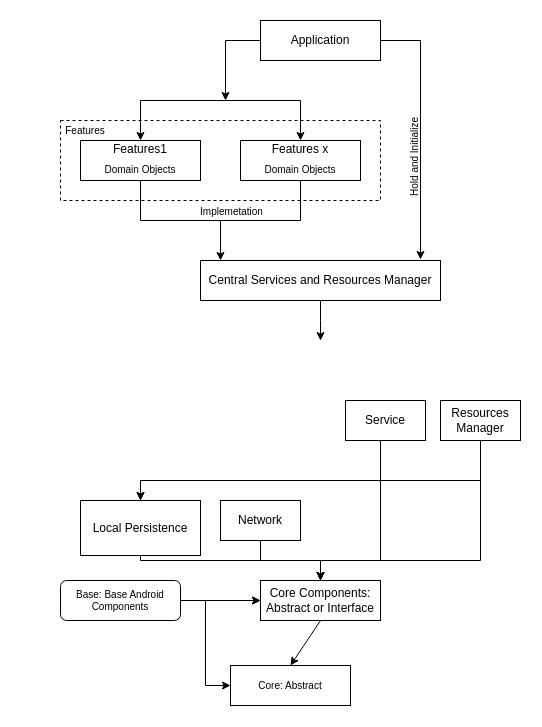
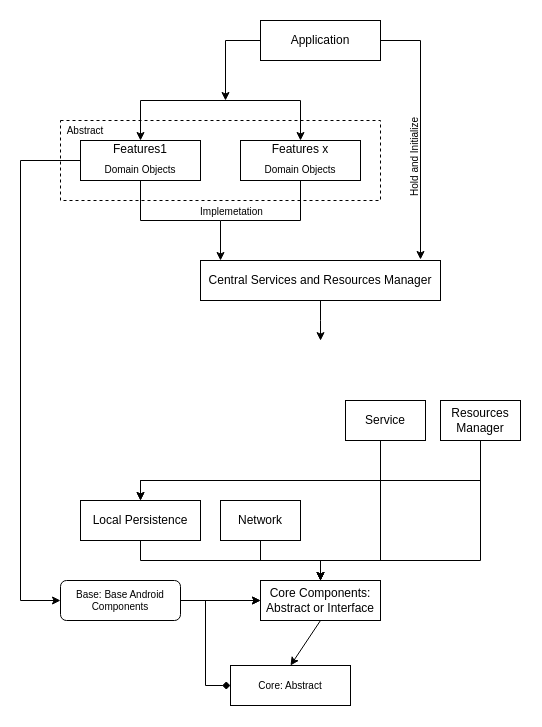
node "Features": label "Features" -> "Abstract"
edge "Features1 Domain Objects" -> "Base: Base Android Components": added
node "Local Persistence": size 120x55 -> 120x40
edge "Base: Base Android Components" -> "Core: Abstract": arrowhead classic -> diamond
